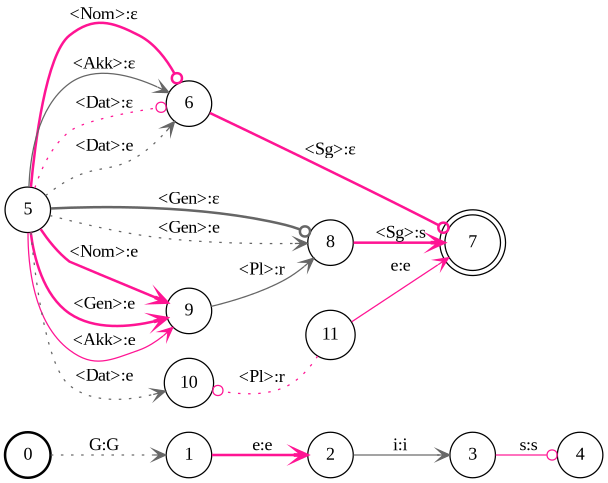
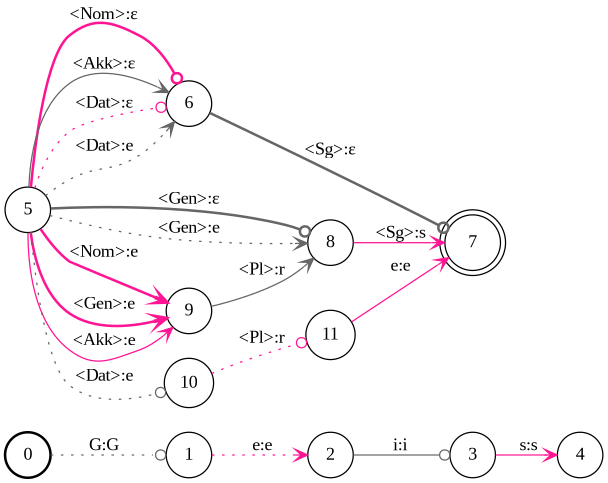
edge "6" -> "7": color deeppink -> gray40
edge "8" -> "7": style bold -> solid
edge "5" -> "10": arrowhead vee -> odot
edge "11" -> "10": reversed
edge "0" -> "1": arrowhead vee -> odot
edge "1" -> "2": style bold -> dotted
edge "2" -> "3": arrowhead vee -> odot
edge "3" -> "4": arrowhead odot -> vee
